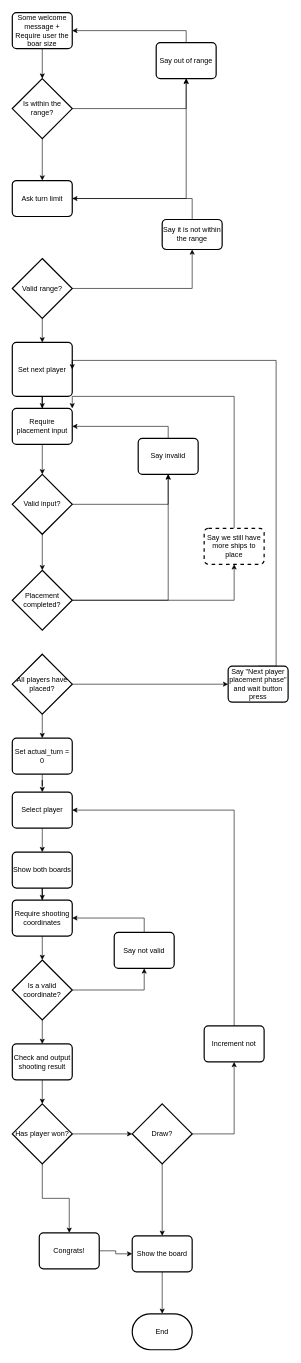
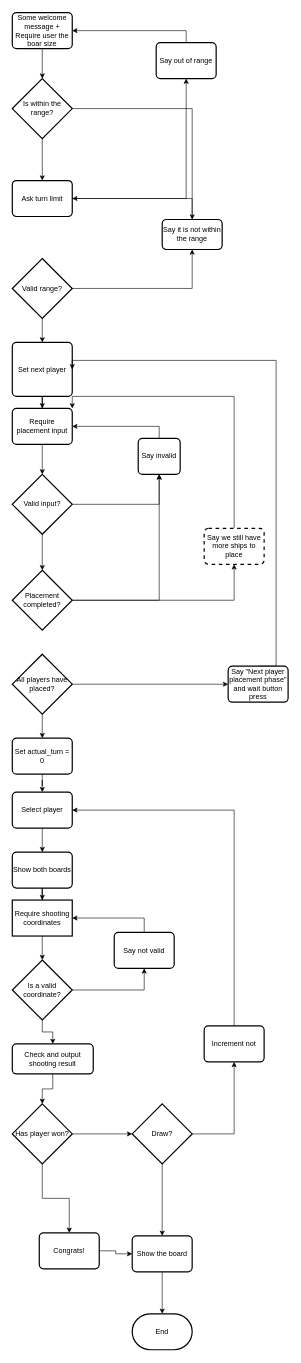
edge "Is within the range?" -> "Say out of range": now "Is within the range?" -> "Say it is not within the range"
node "Say invalid": size 60x36 -> 42x36
node "Require shooting coordinates": shape rounded rectangle -> rectangle
node "Check and output shooting result": size 60x36 -> 81x30
